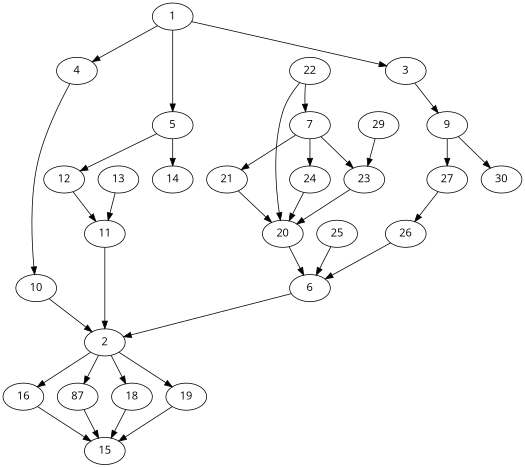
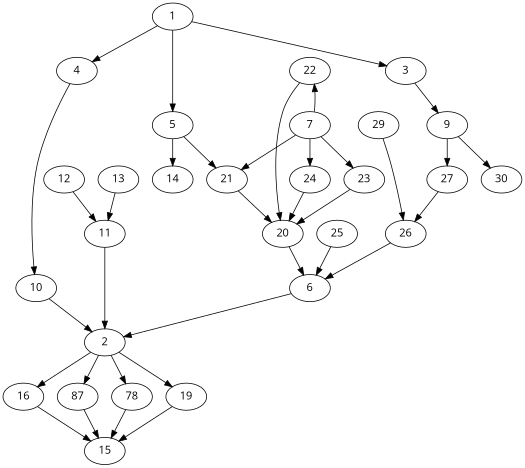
edge "22" -> "7": reversed
edge "29" -> "23": now "29" -> "26"
edge "5" -> "12": now "5" -> "21"
node "18": label "18" -> "78"
